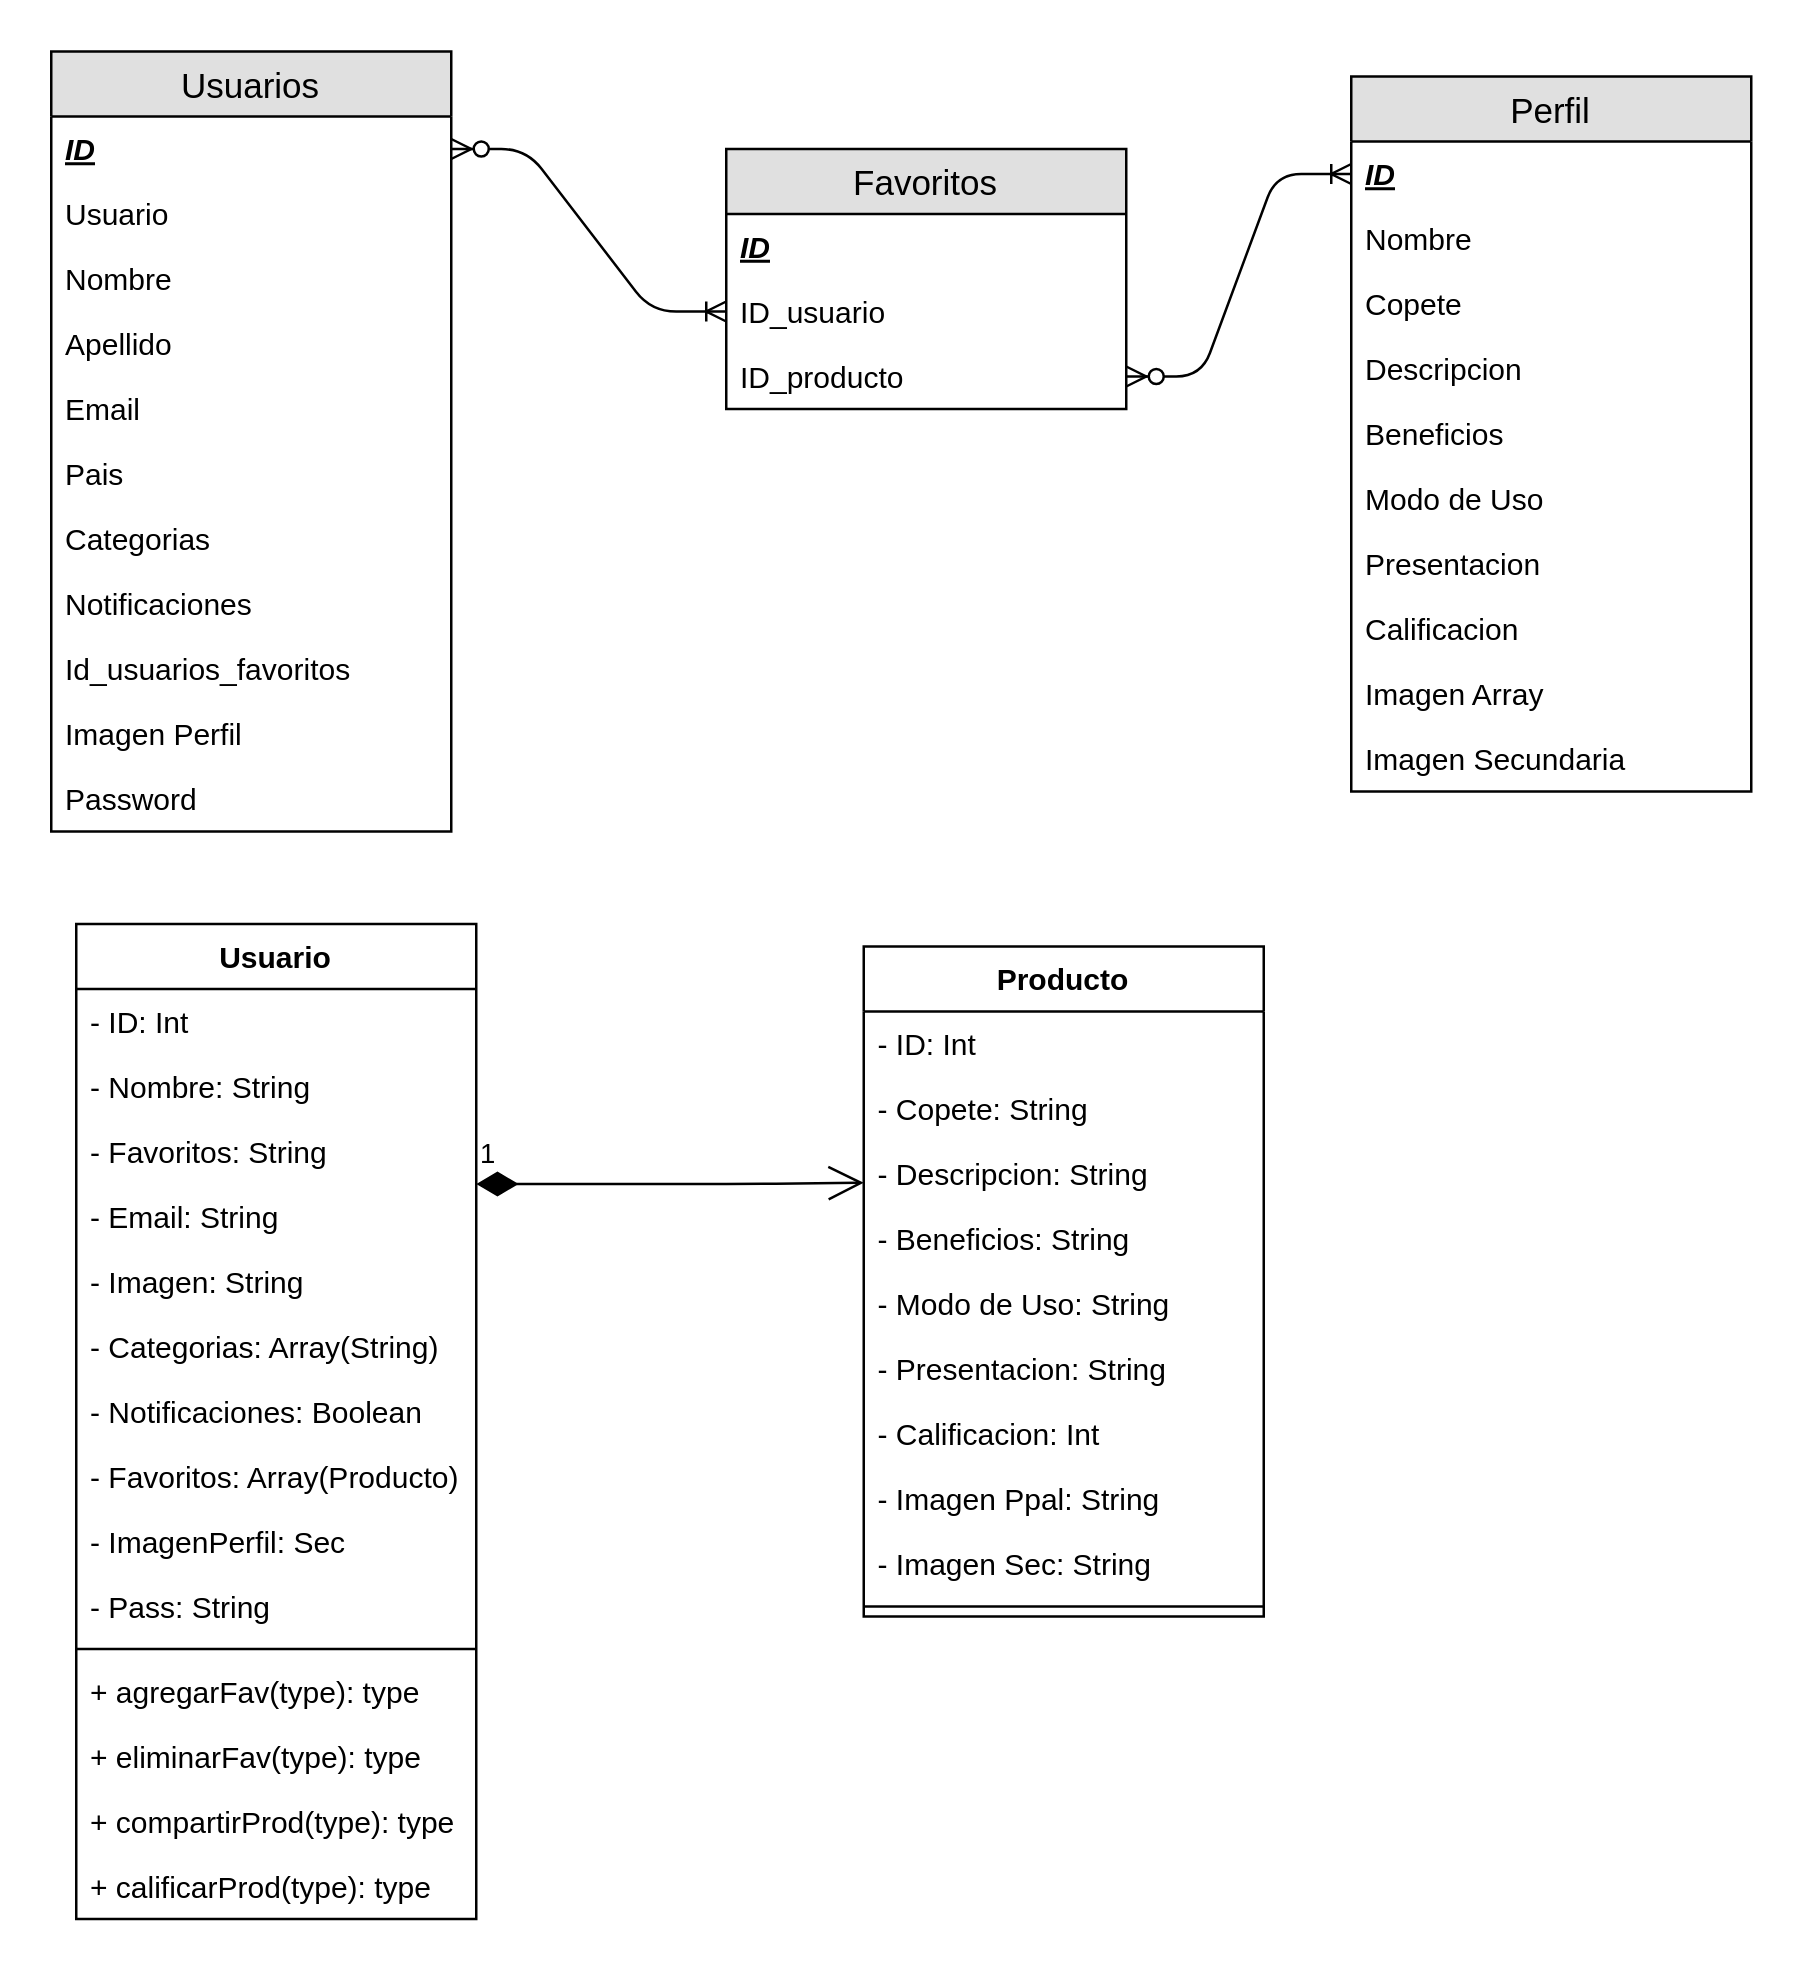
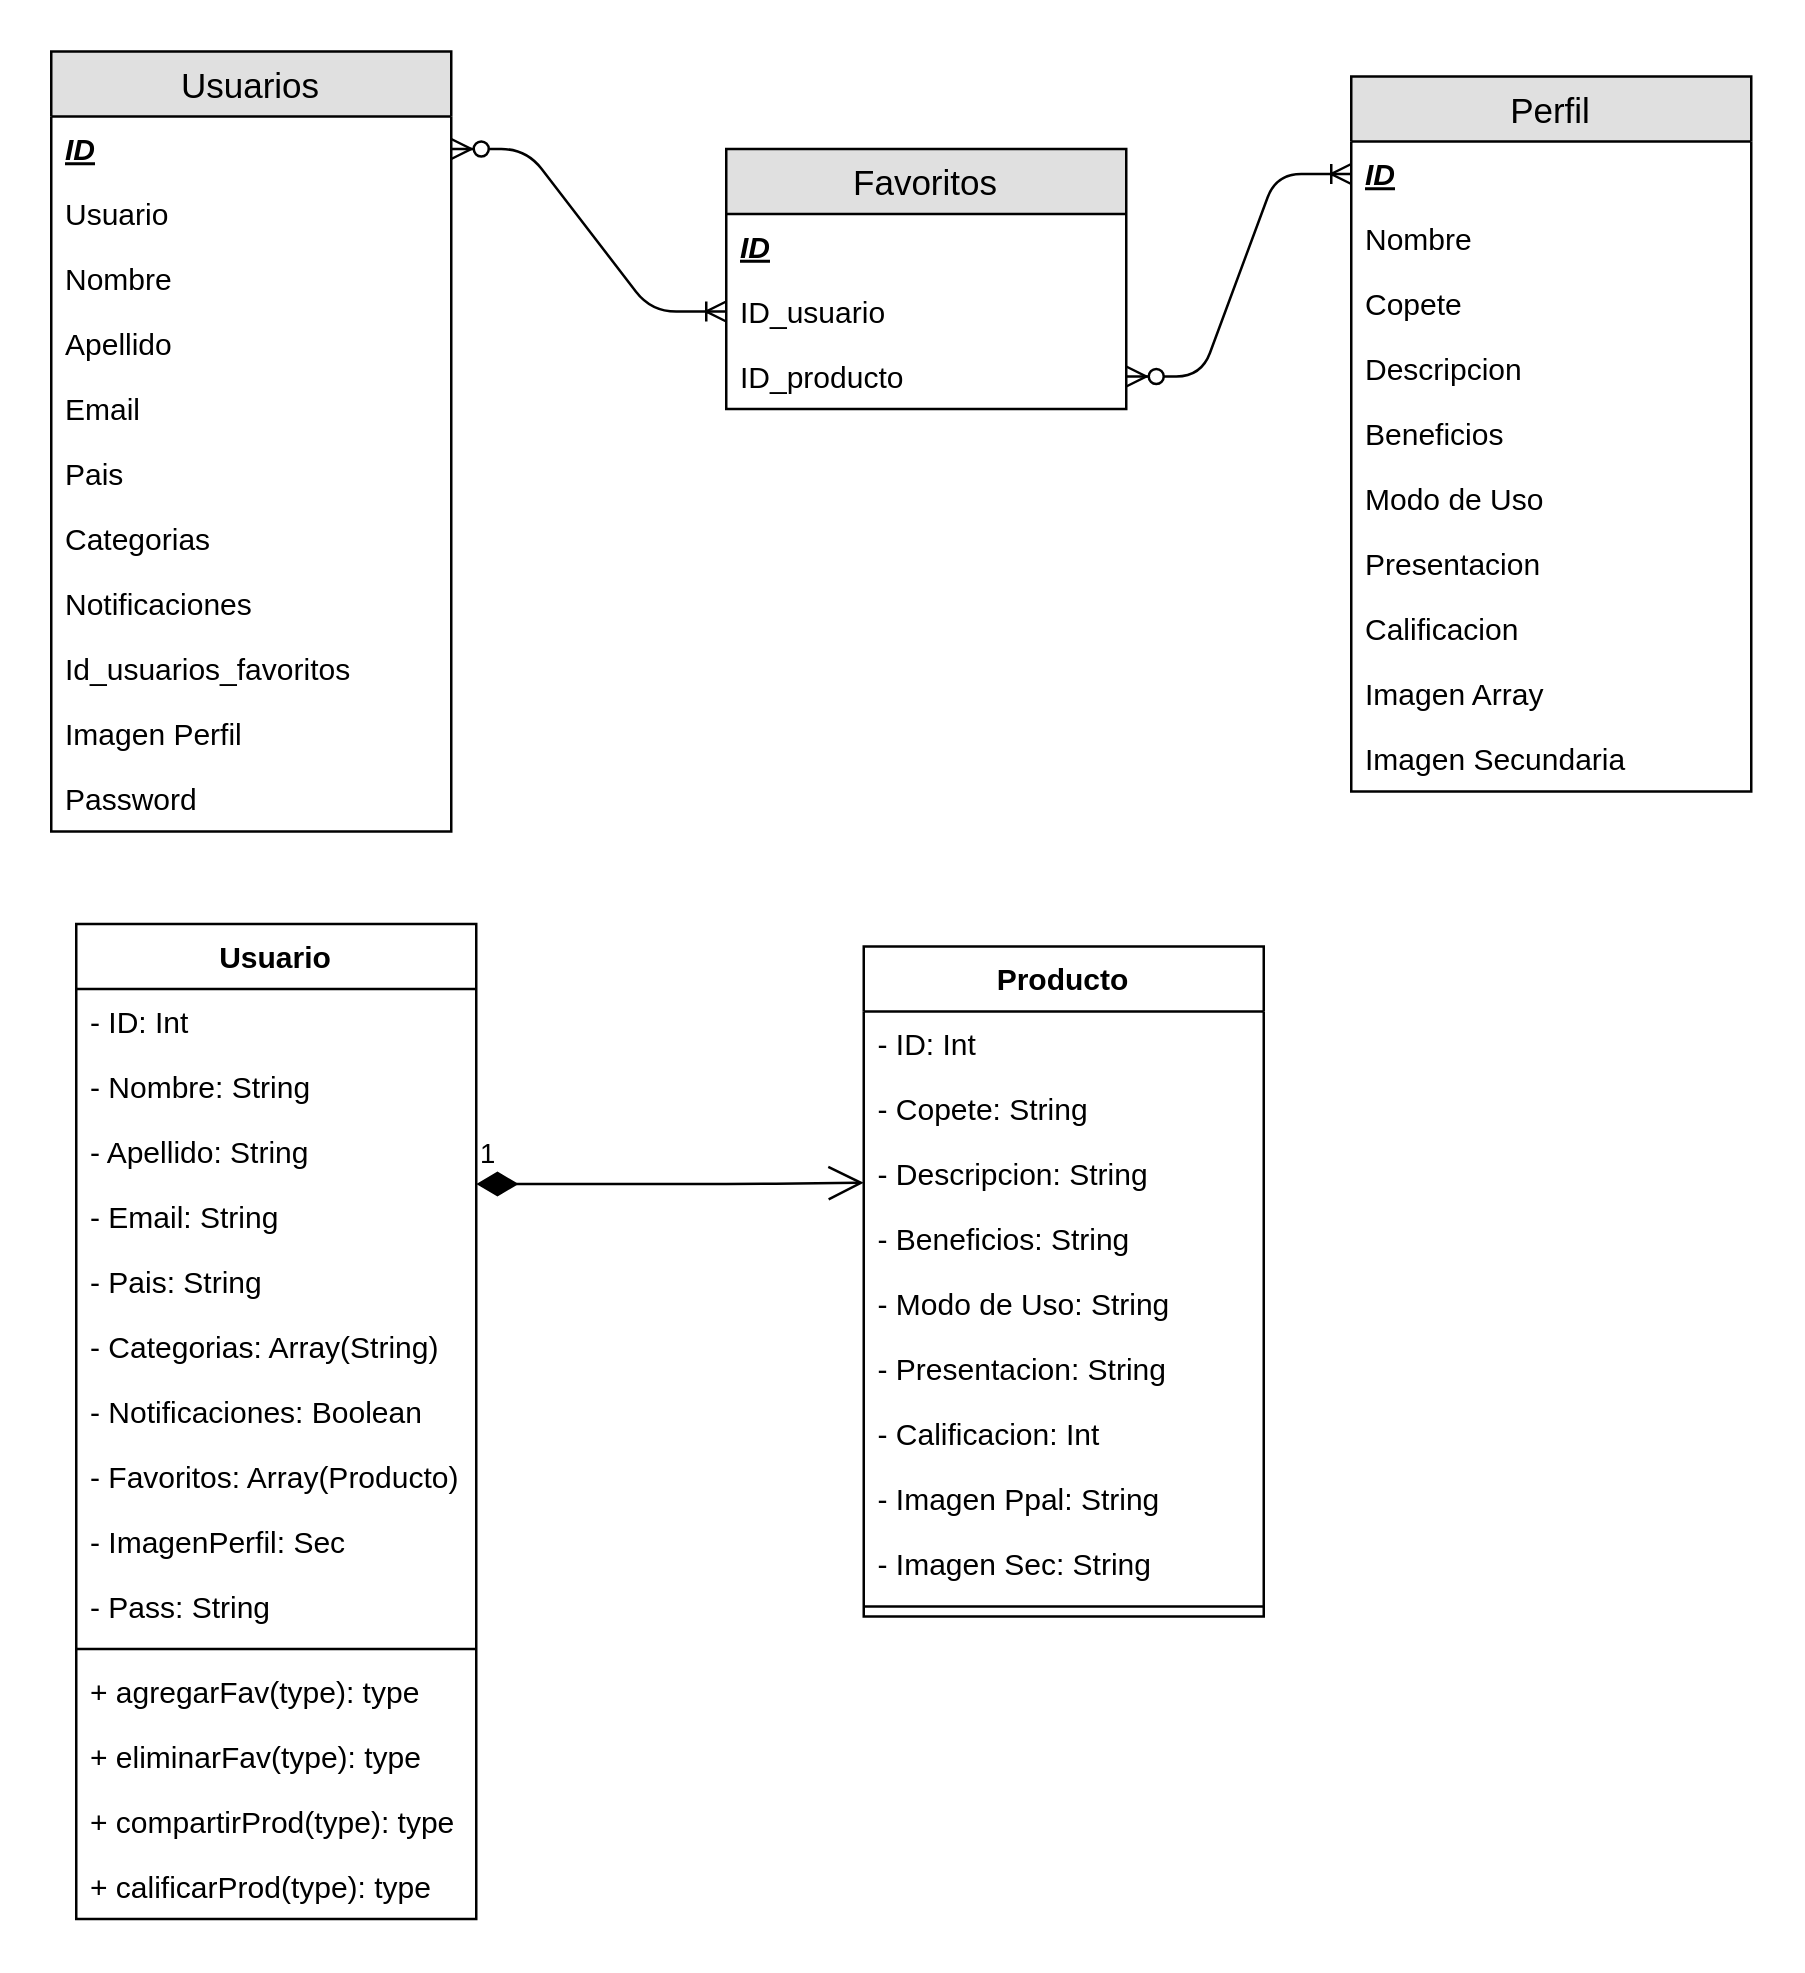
node "- Favoritos: String": label "- Favoritos: String" -> "- Apellido: String"
node "- Imagen: String": label "- Imagen: String" -> "- Pais: String"
